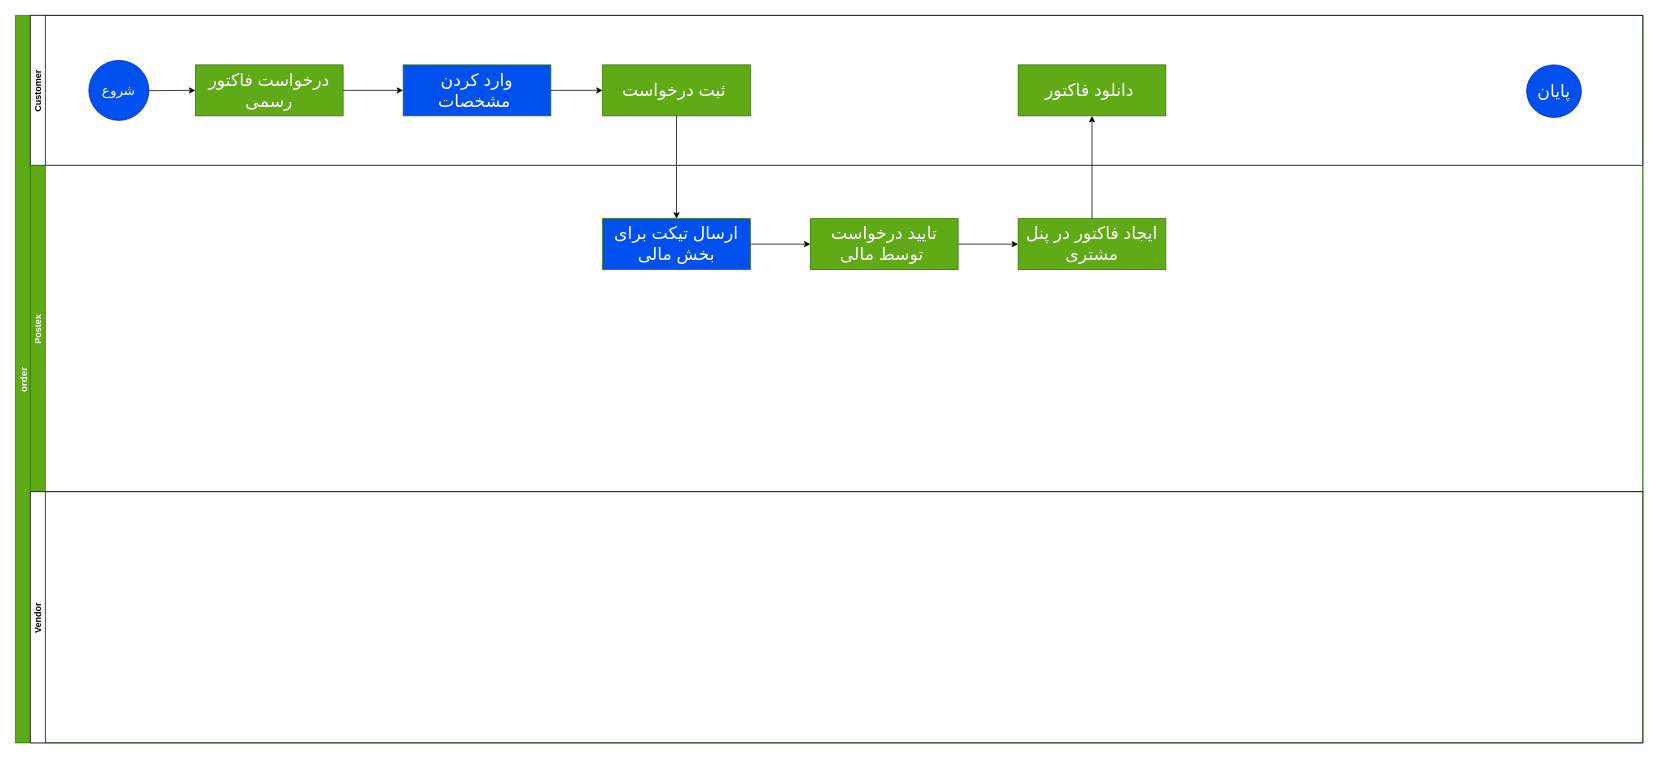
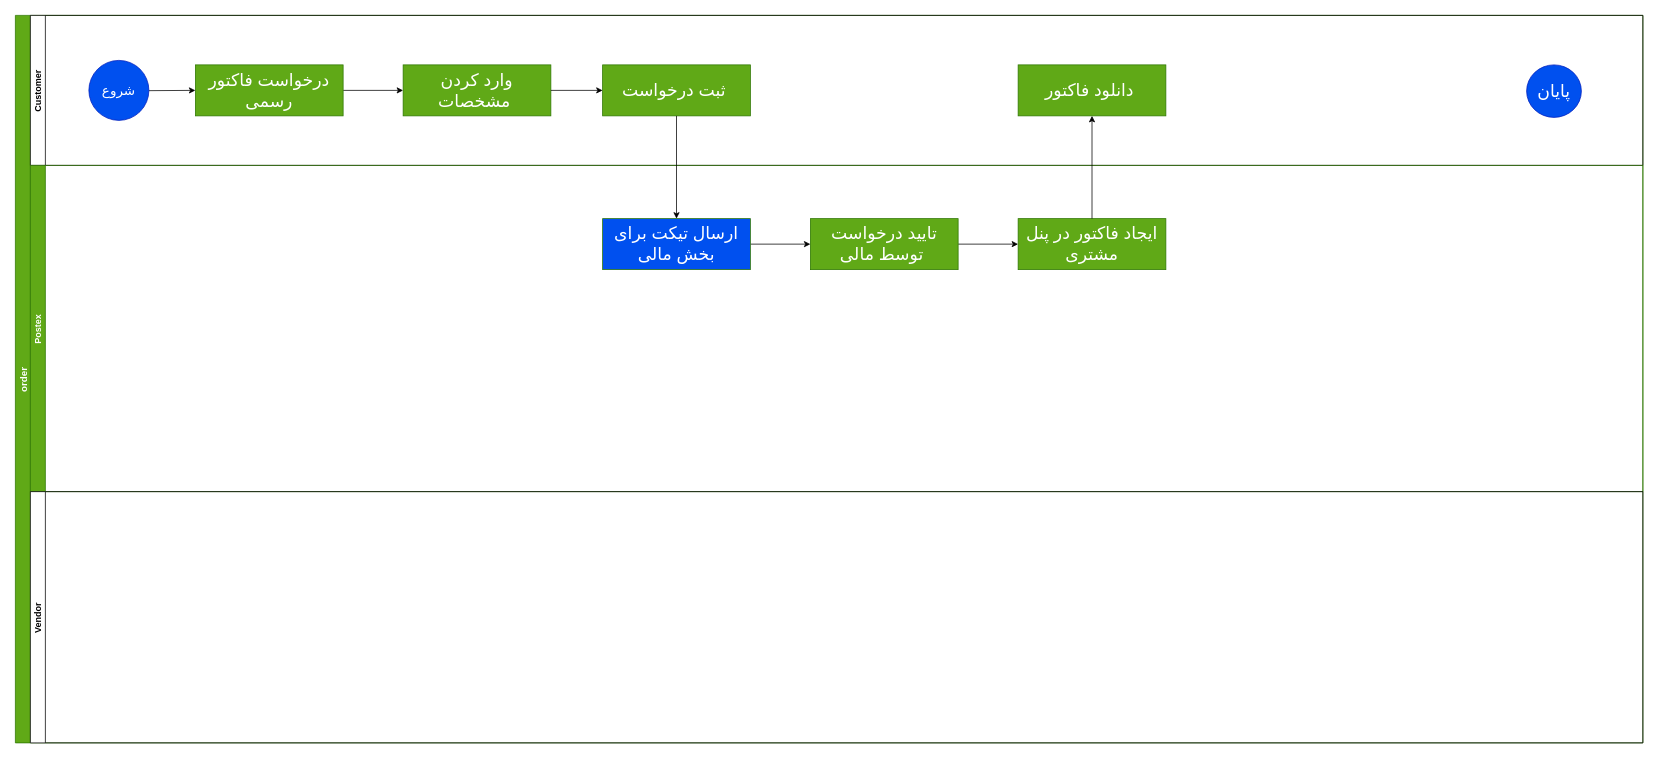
node "وارد کردن مشخصات": fillcolor #0050ef -> #60a917
